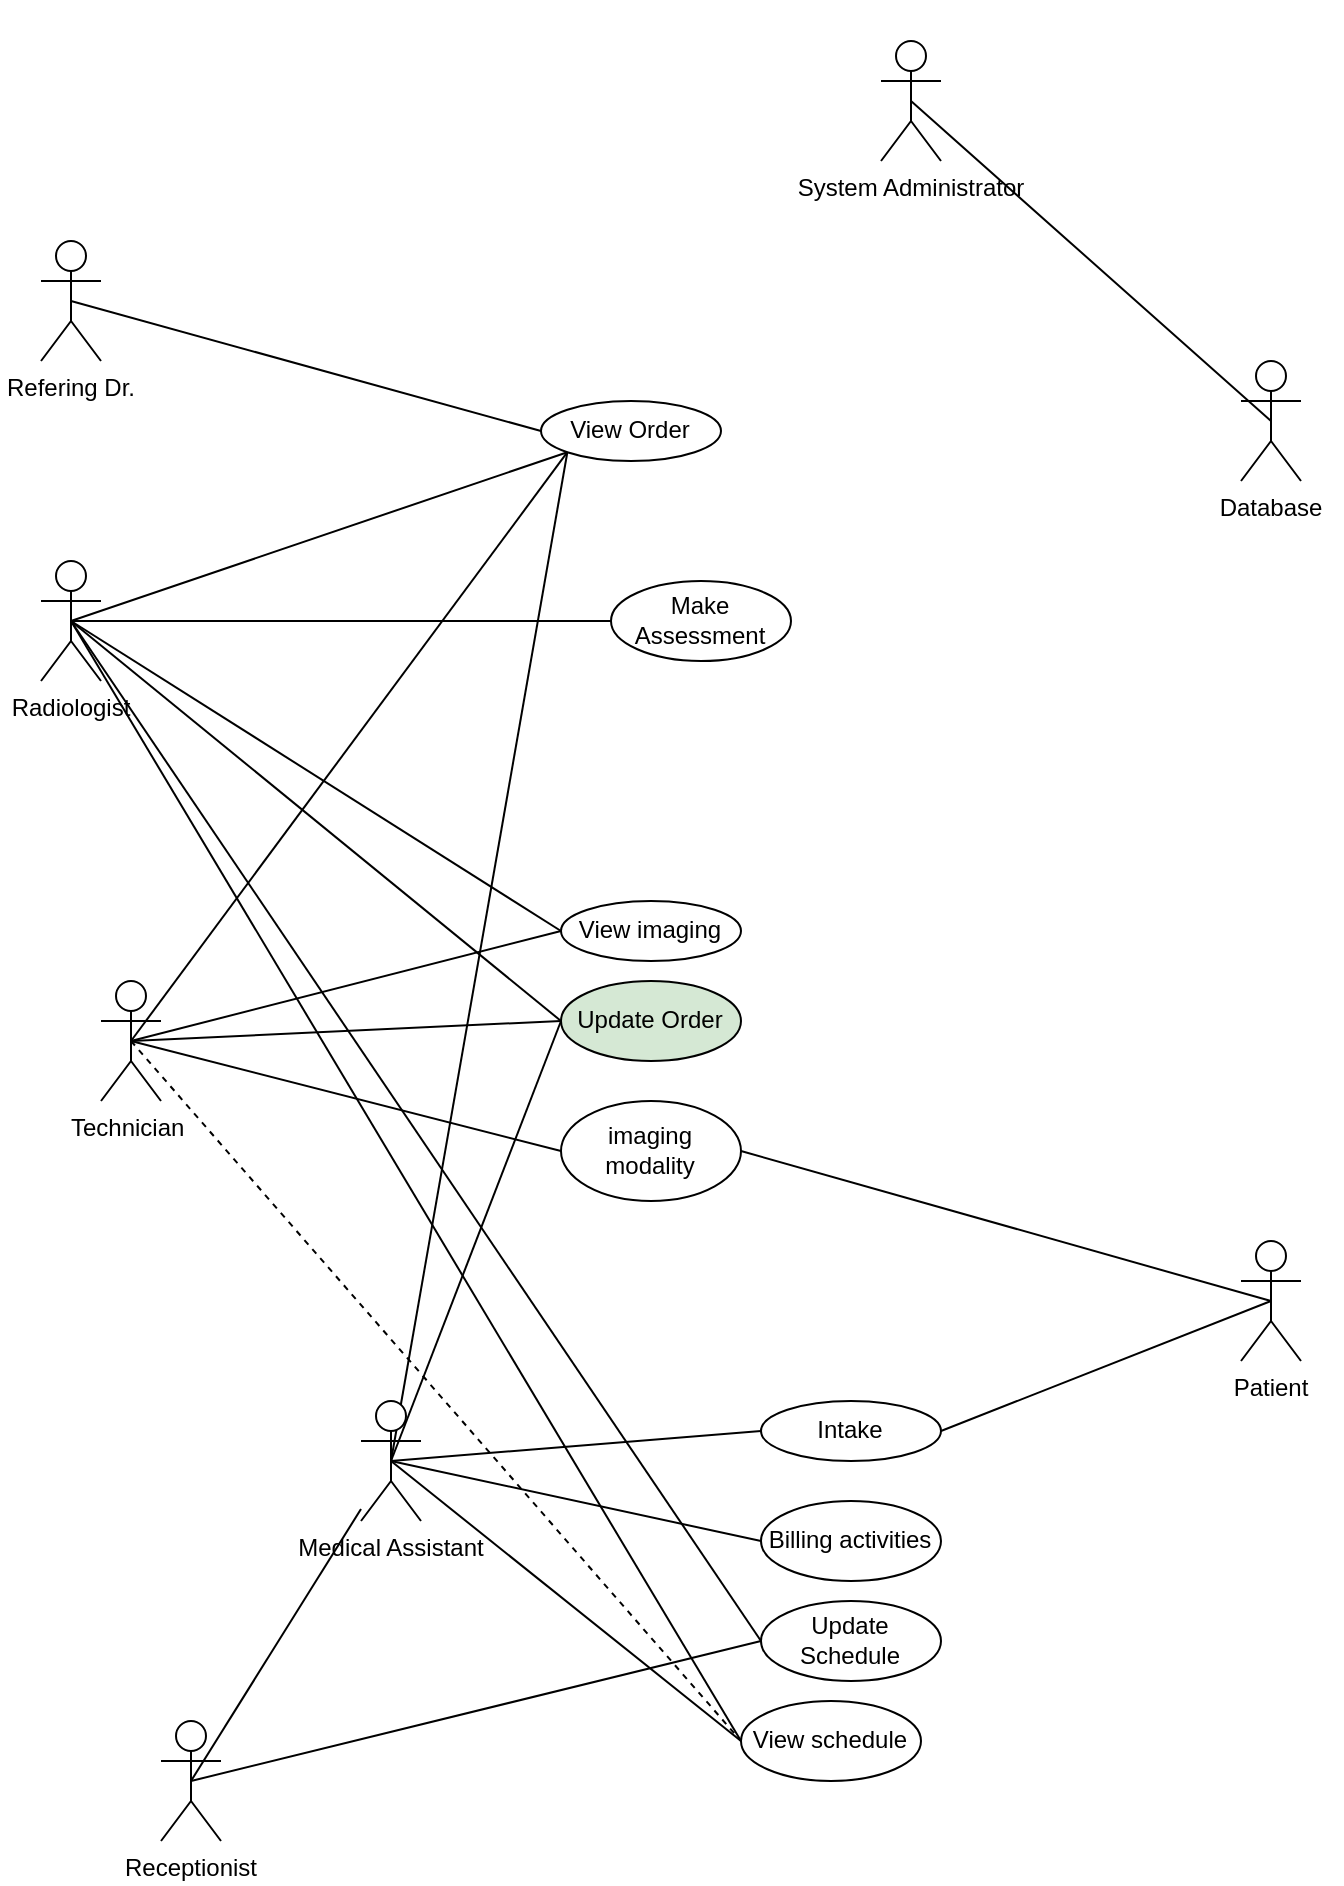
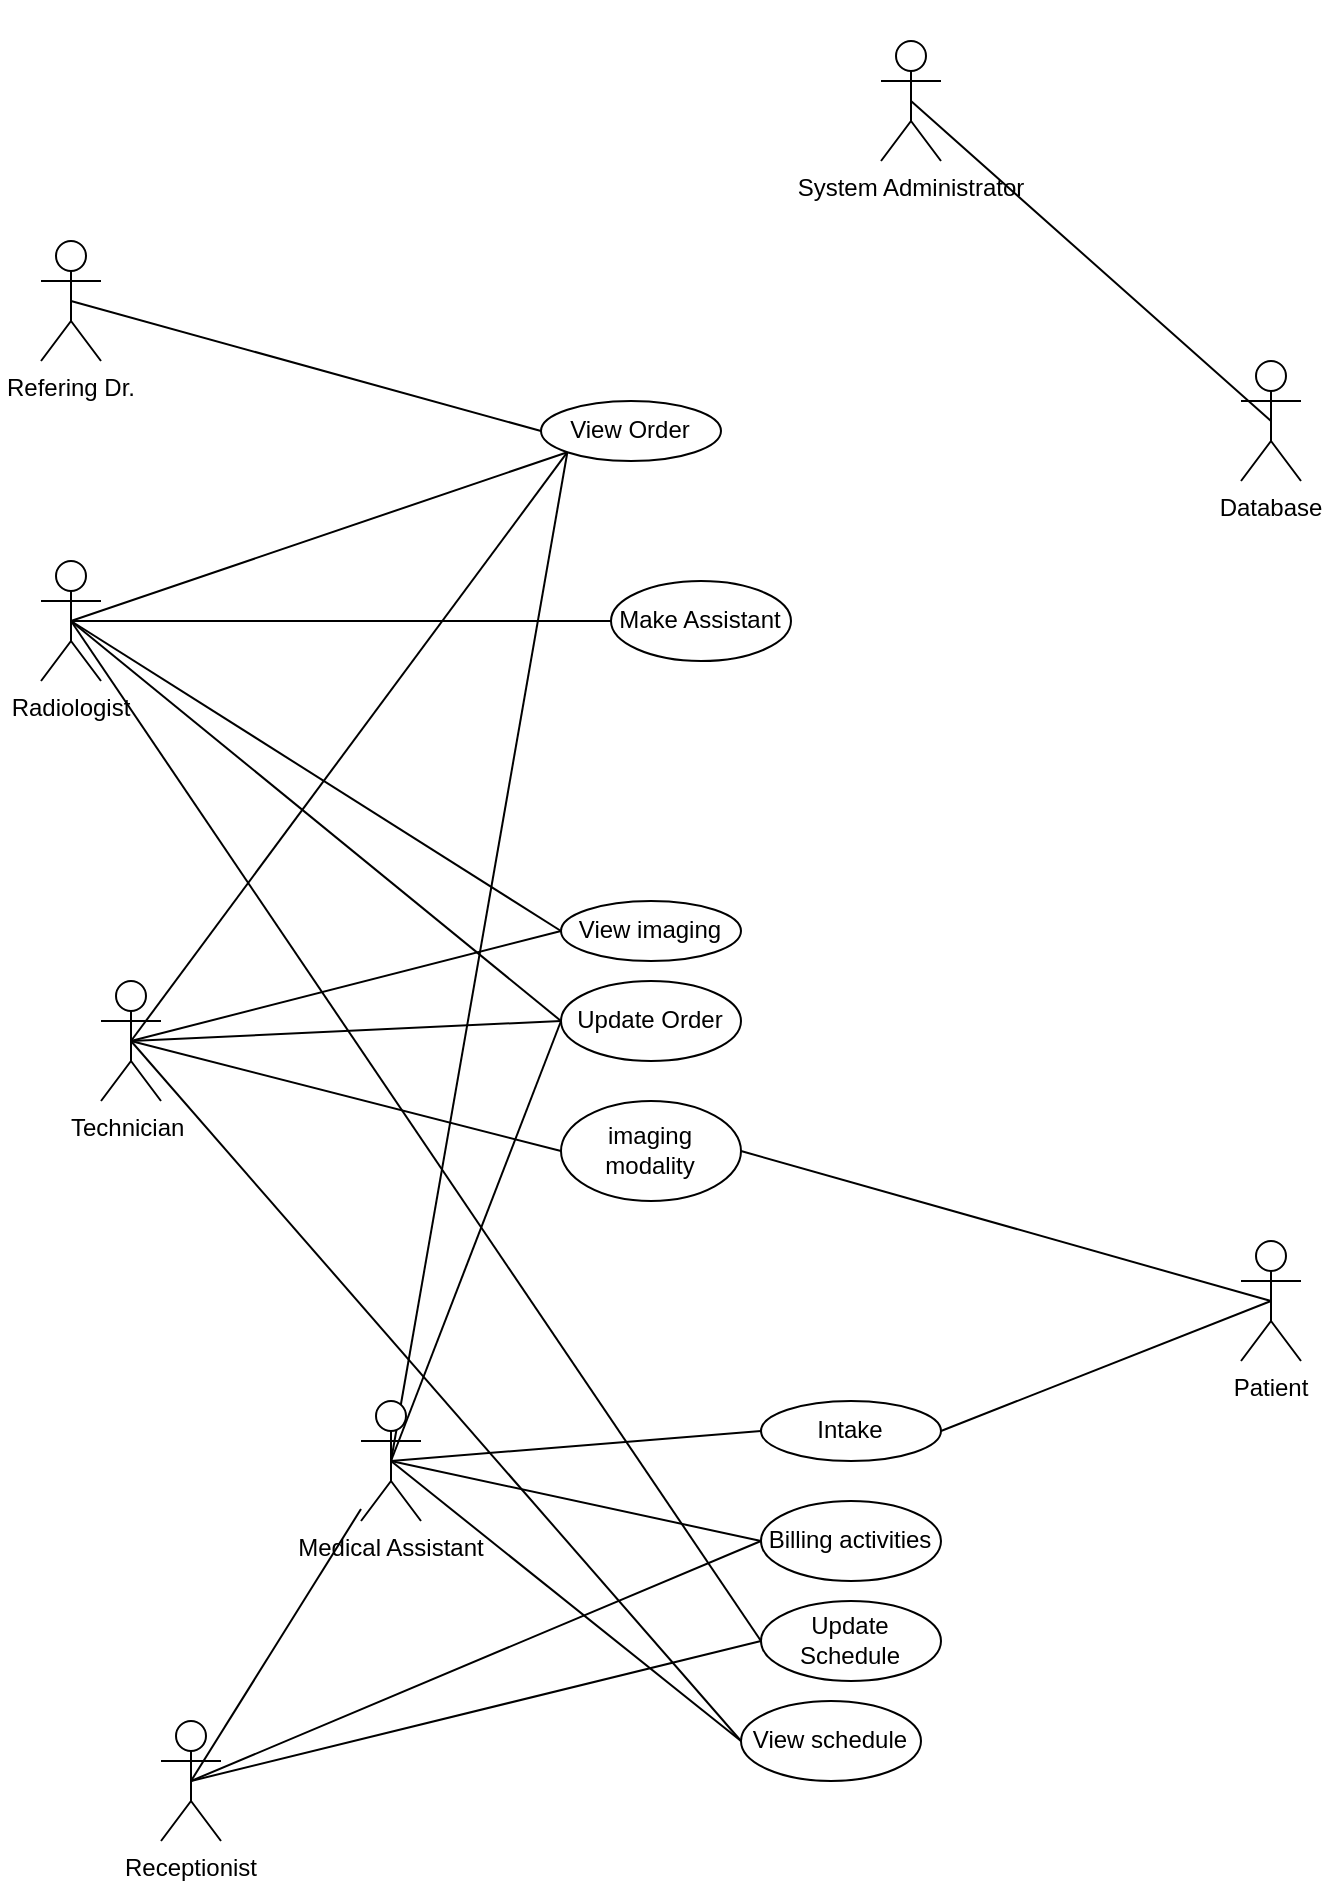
node "Make Assessment": label "Make Assessment" -> "Make Assistant"
edge "Radiologist" -- "View schedule": removed
node "Update Order": fillcolor #d5e8d4 -> #ffffff
edge "Technician" -- "View schedule": style dashed -> solid
edge "Billing activities" -- "Receptionist": added
